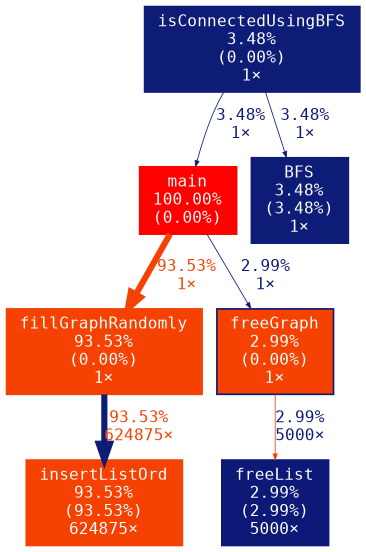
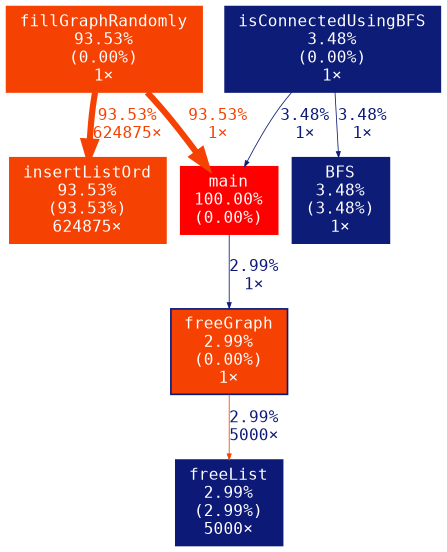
edge "main 100.00% (0.00%)" -> "fillGraphRandomly 93.53% (0.00%) 1×": reversed
edge "fillGraphRandomly 93.53% (0.00%) 1×" -> "insertListOrd 93.53% (93.53%) 624875×": color #0d1c77 -> #f54102
